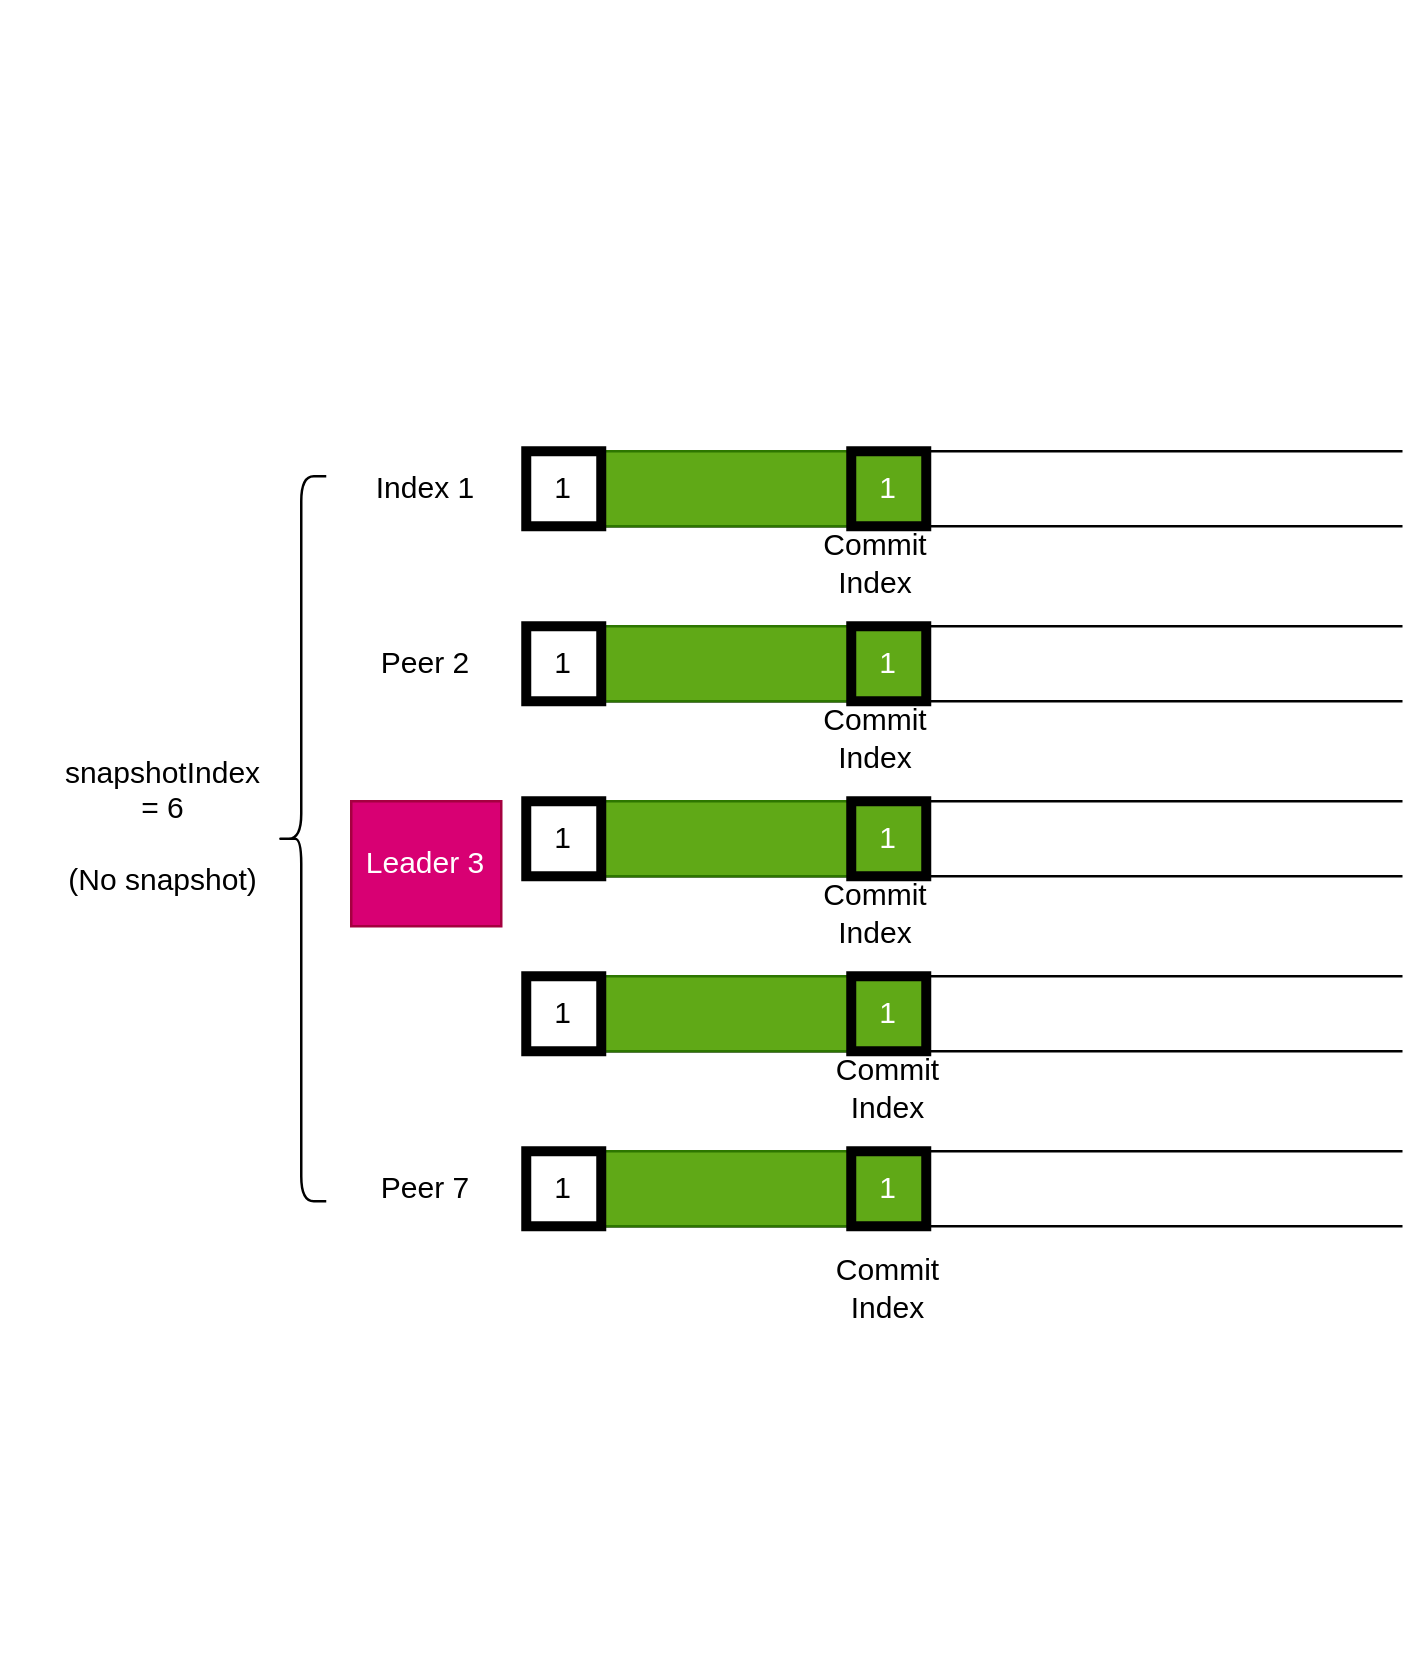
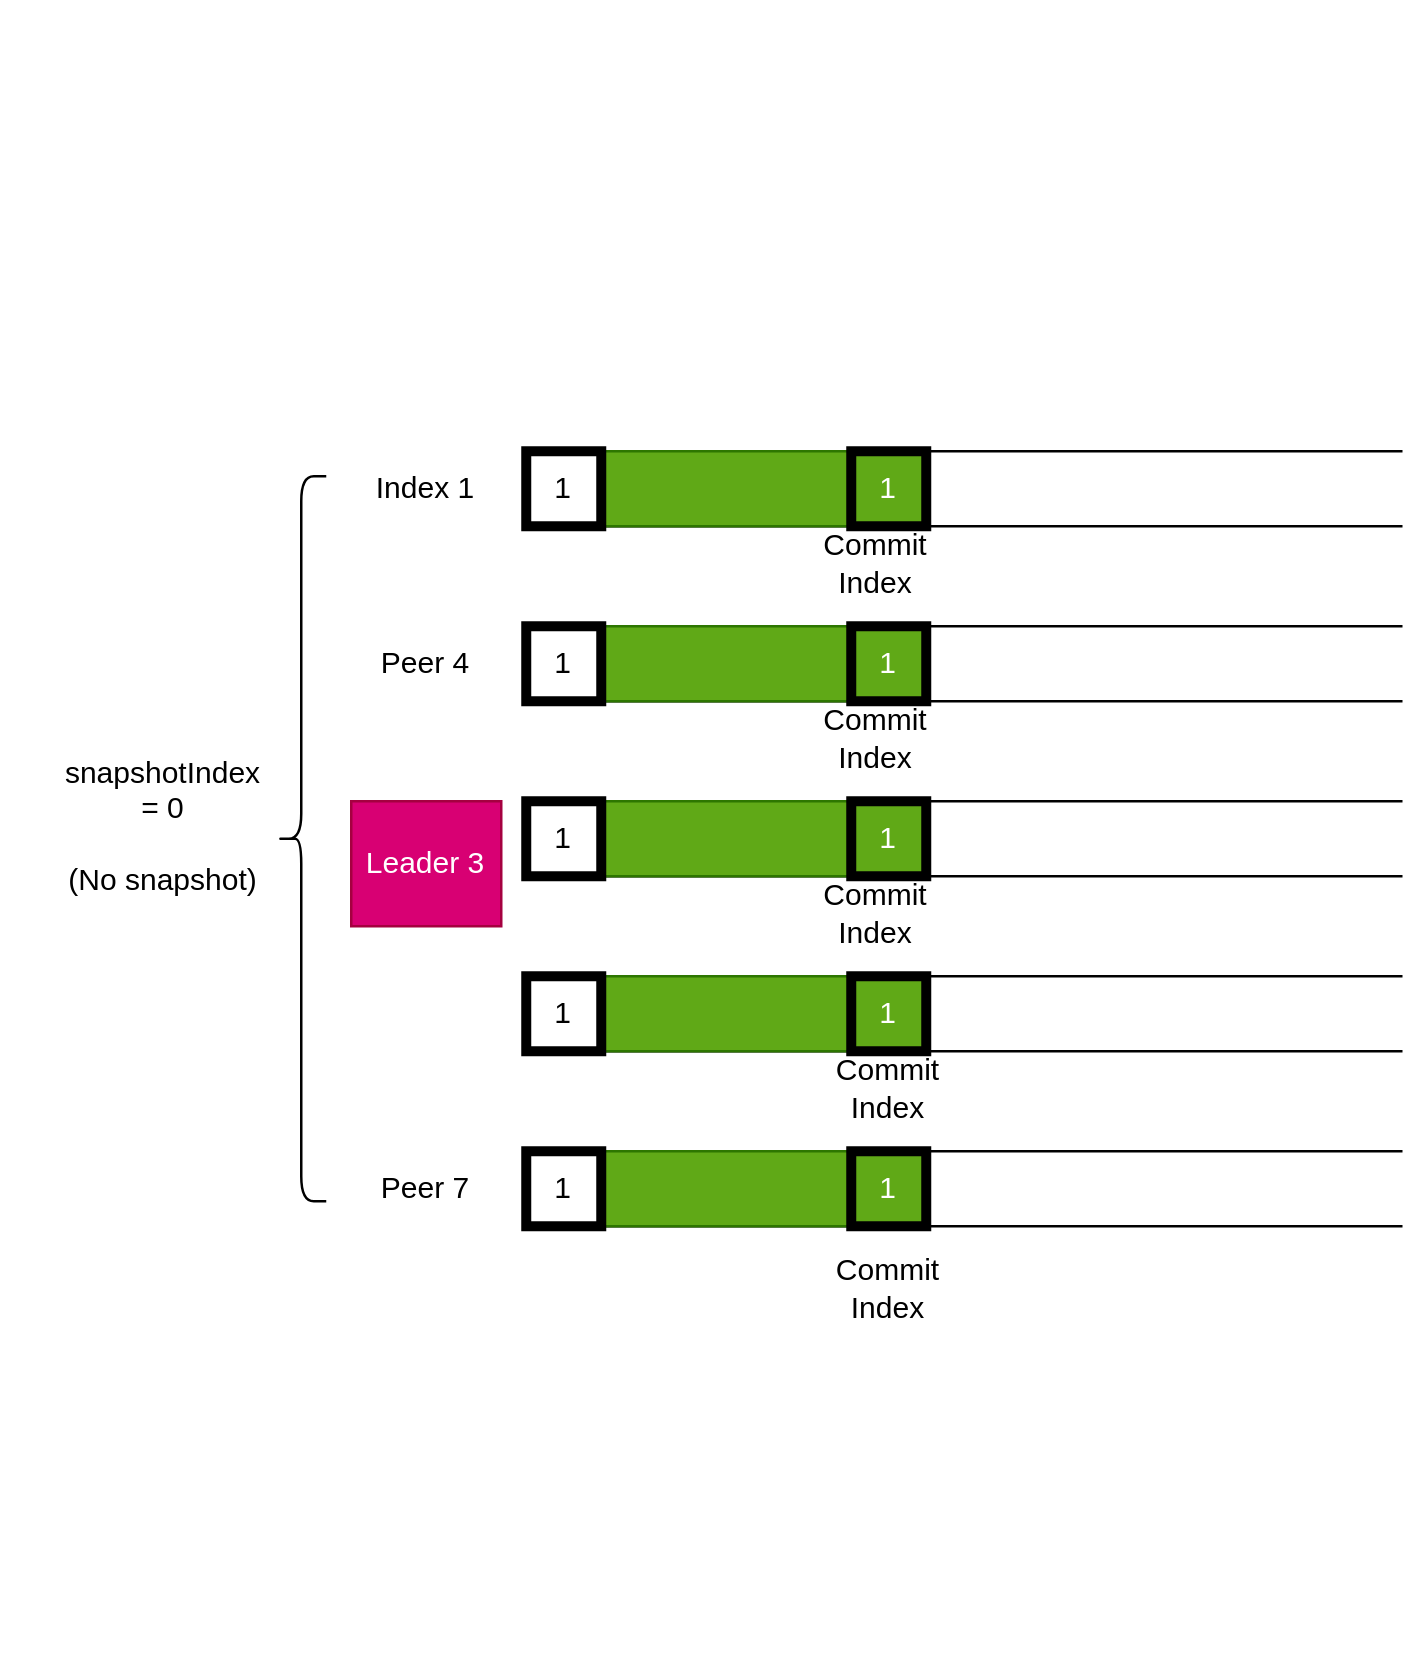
node "Peer 2": label "Peer 2" -> "Peer 4"
node "snapshotIndex = 6 (No snapshot)": label "snapshotIndex = 6 (No snapshot)" -> "snapshotIndex = 0 (No snapshot)"
